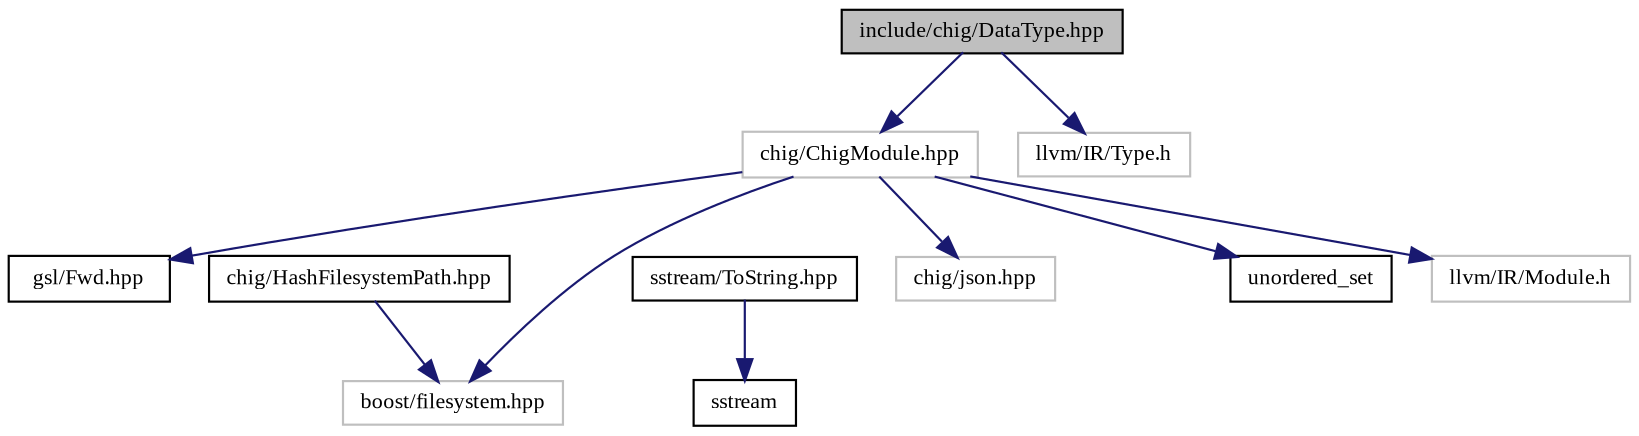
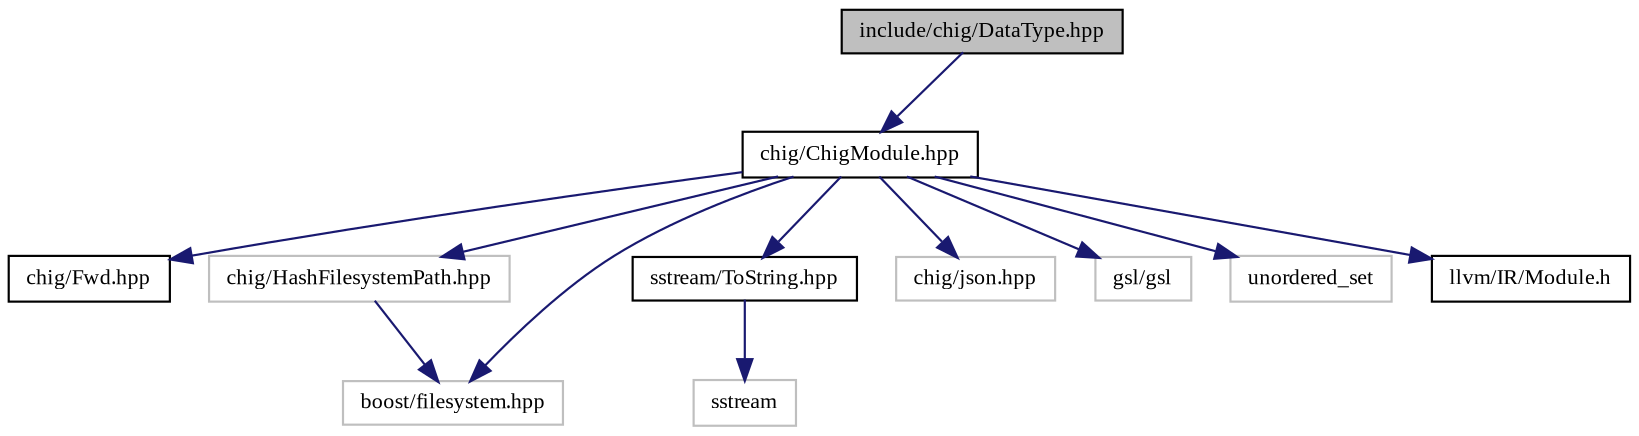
node "chig/ChigModule.hpp": color grey75 -> black
node "llvm/IR/Type.h": removed
edge "chig/ChigModule.hpp" -> "sstream/ToString.hpp": added
edge "chig/ChigModule.hpp" -> "chig/HashFilesystemPath.hpp": added
node "gsl/Fwd.hpp": label "gsl/Fwd.hpp" -> "chig/Fwd.hpp"
node "chig/HashFilesystemPath.hpp": color black -> grey75
node "gsl/gsl": added
node "unordered_set": color black -> grey75
node "llvm/IR/Module.h": color grey75 -> black
node "sstream": color black -> grey75
